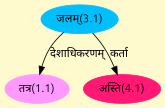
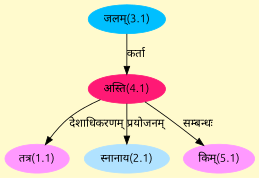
edge "जलम्(3.1)" -> "तत्र(1.1)": now "अस्ति(4.1)" -> "तत्र(1.1)"
node "स्नानाय(2.1)": added
node "किम्(5.1)": added
